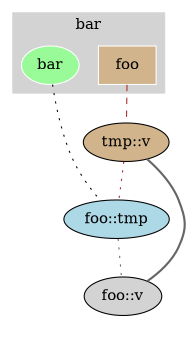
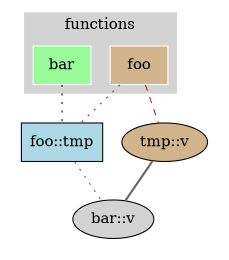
cluster "bar": label "bar" -> "functions"
node "bar": shape ellipse -> box
edge "tmp::v" -- "foo::tmp": now "foo" -- "foo::tmp"
node "foo::tmp": shape ellipse -> box
node "foo::v": label "foo::v" -> "bar::v"
